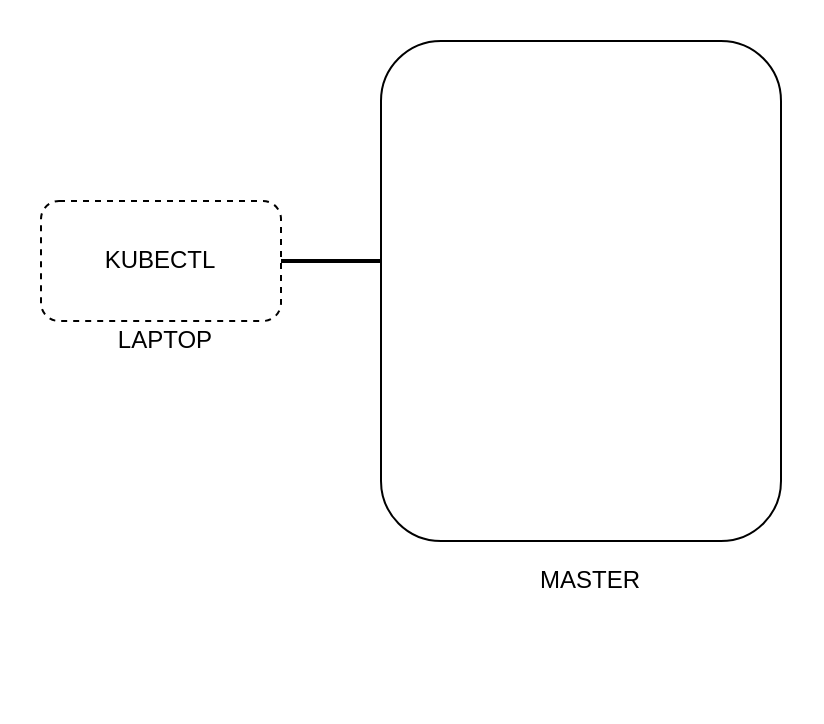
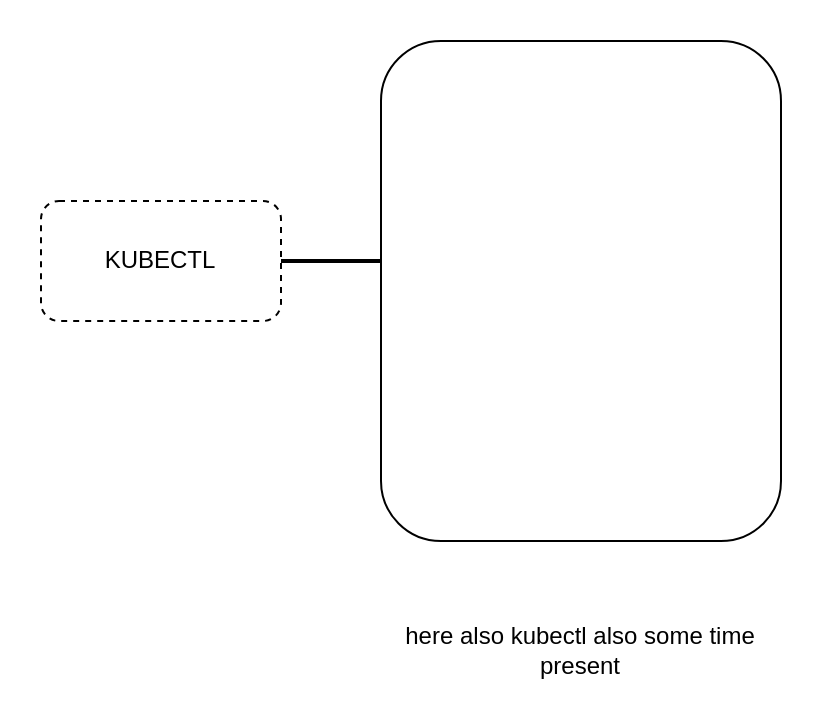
node "LAPTOP": removed
node "MASTER": removed
node "here also kubectl also some time present": added
